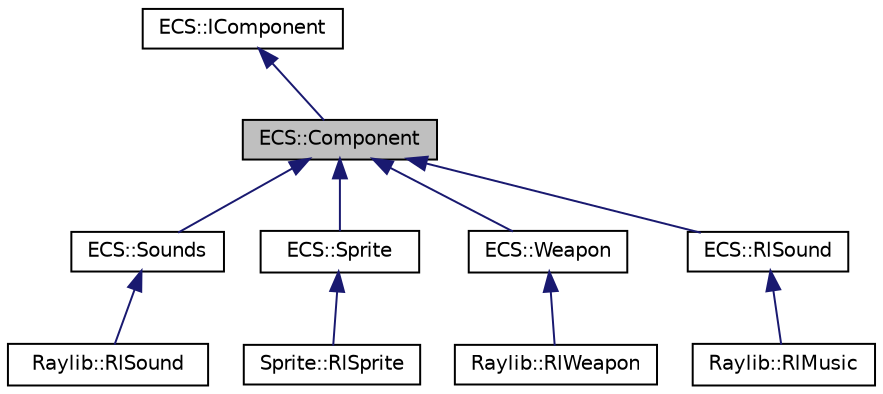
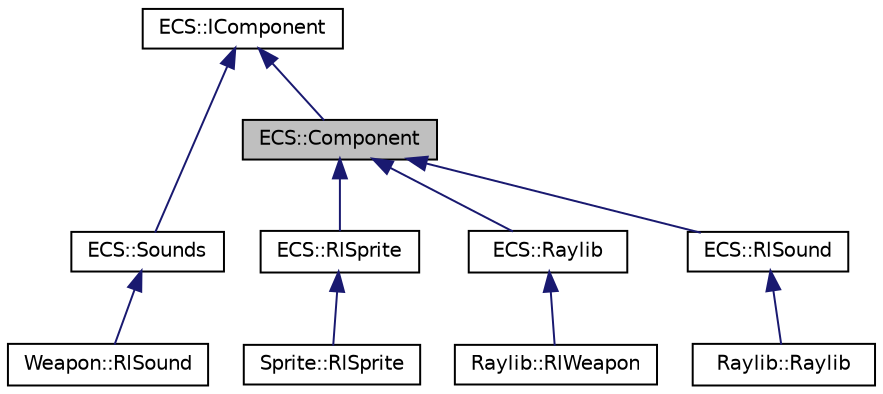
edge "ECS::Sounds" -> "ECS::Component": now "ECS::Sounds" -> "ECS::IComponent"
node "ECS::Sprite": label "ECS::Sprite" -> "ECS::RlSprite"
node "ECS::Weapon": label "ECS::Weapon" -> "ECS::Raylib"
node "Raylib::RlSound": label "Raylib::RlSound" -> "Weapon::RlSound"
node "Raylib::RlMusic": label "Raylib::RlMusic" -> "Raylib::Raylib"
